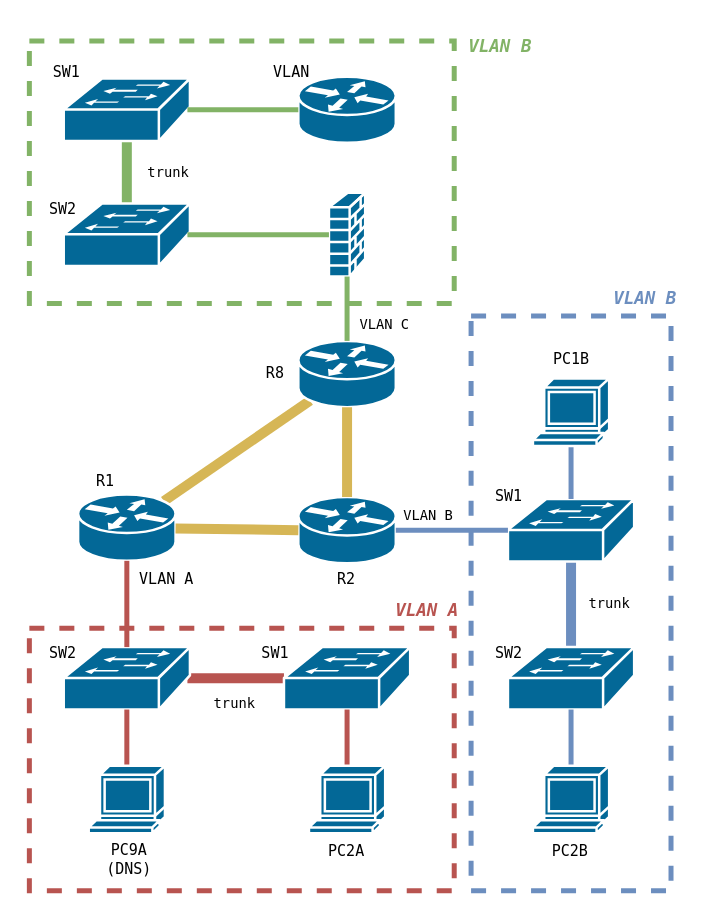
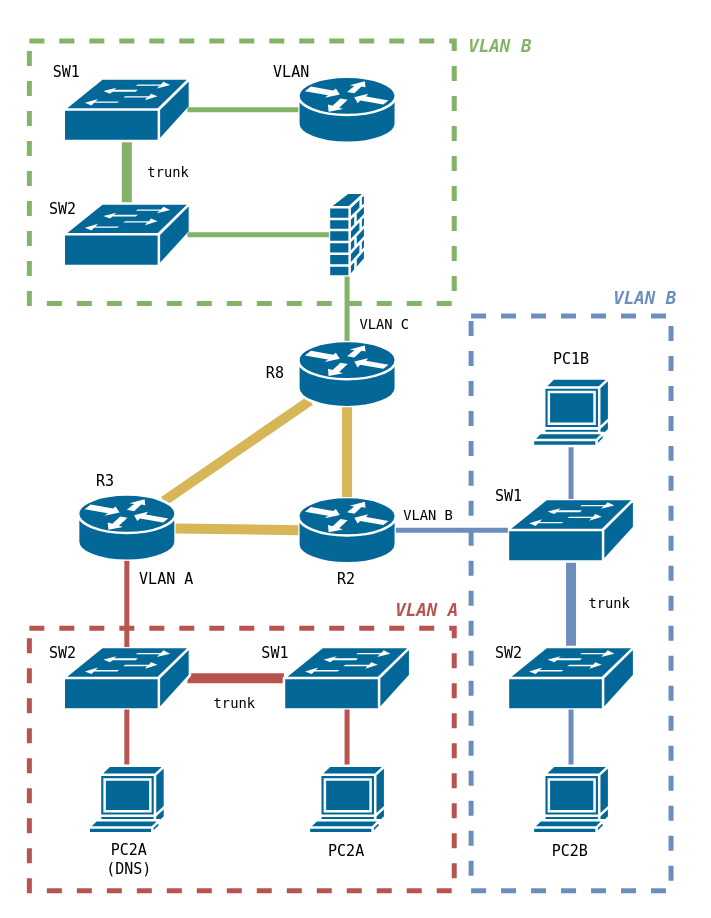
node "R1": label "R1" -> "R3"
node "PC9A (DNS)": label "PC9A (DNS)" -> "PC2A (DNS)"
